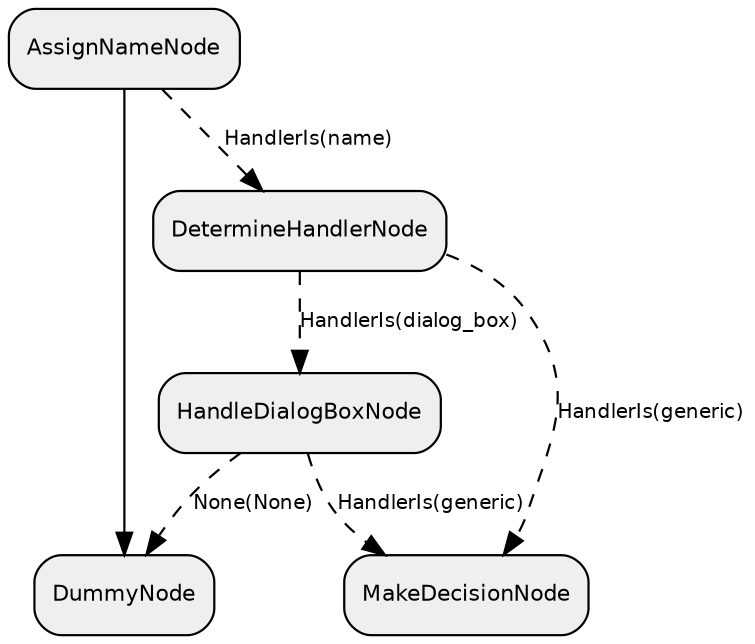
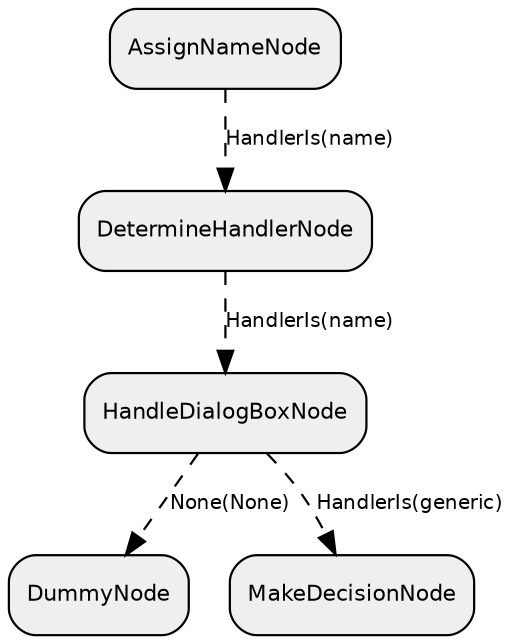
edge "AssignNameNode" -> "DummyNode": removed
edge "DetermineHandlerNode" -> "HandleDialogBoxNode": label "HandlerIs(dialog_box)" -> "HandlerIs(name)"
edge "DetermineHandlerNode" -> "MakeDecisionNode": removed, label "HandlerIs(generic)"
